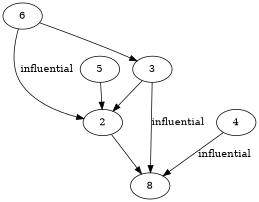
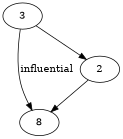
node "6": removed
node "5": removed
node "4": removed
